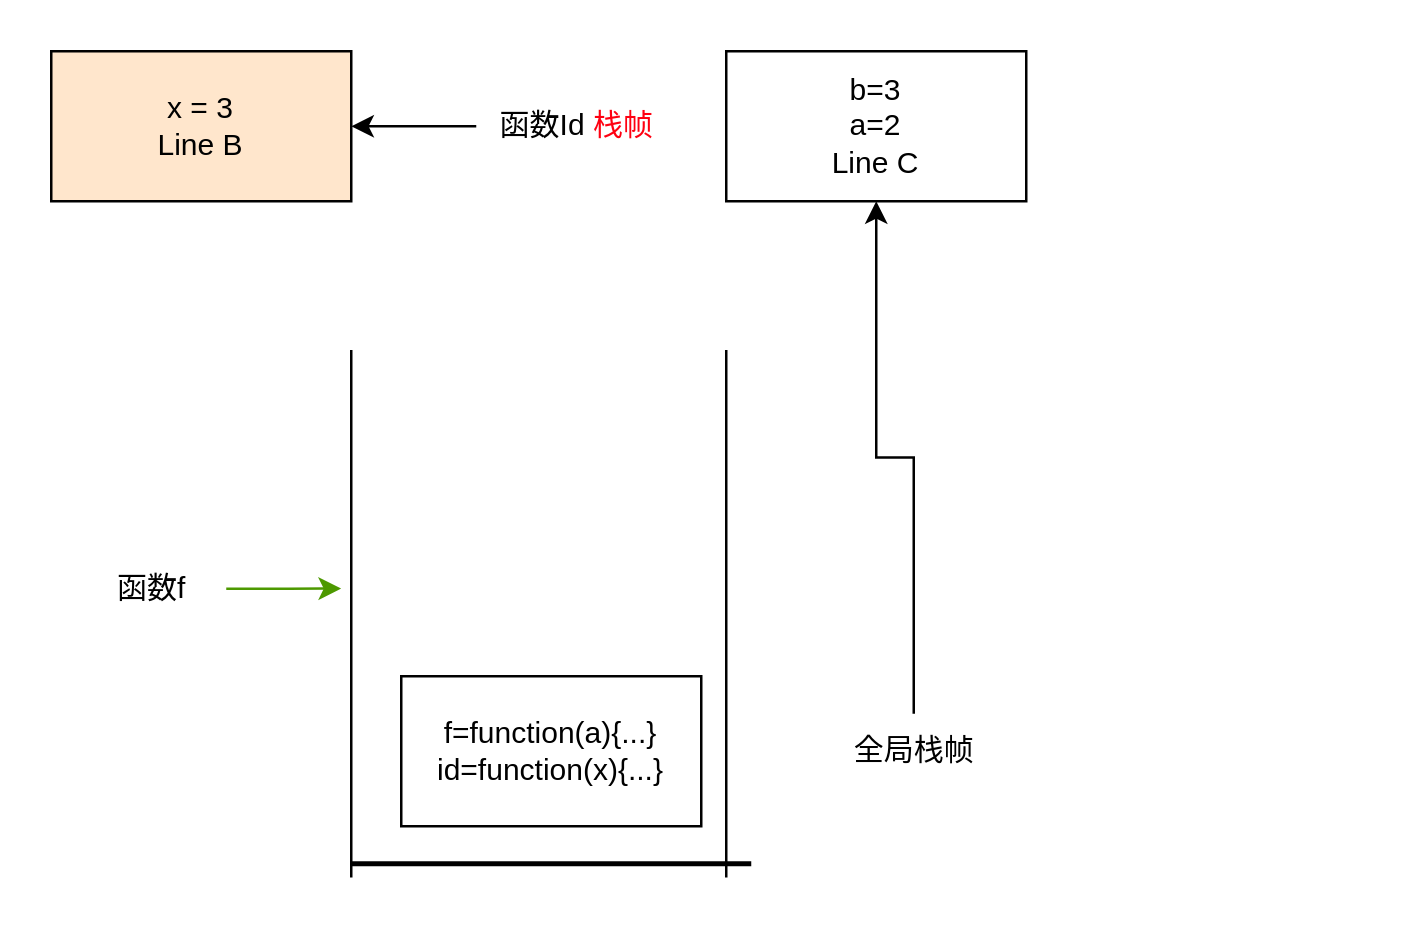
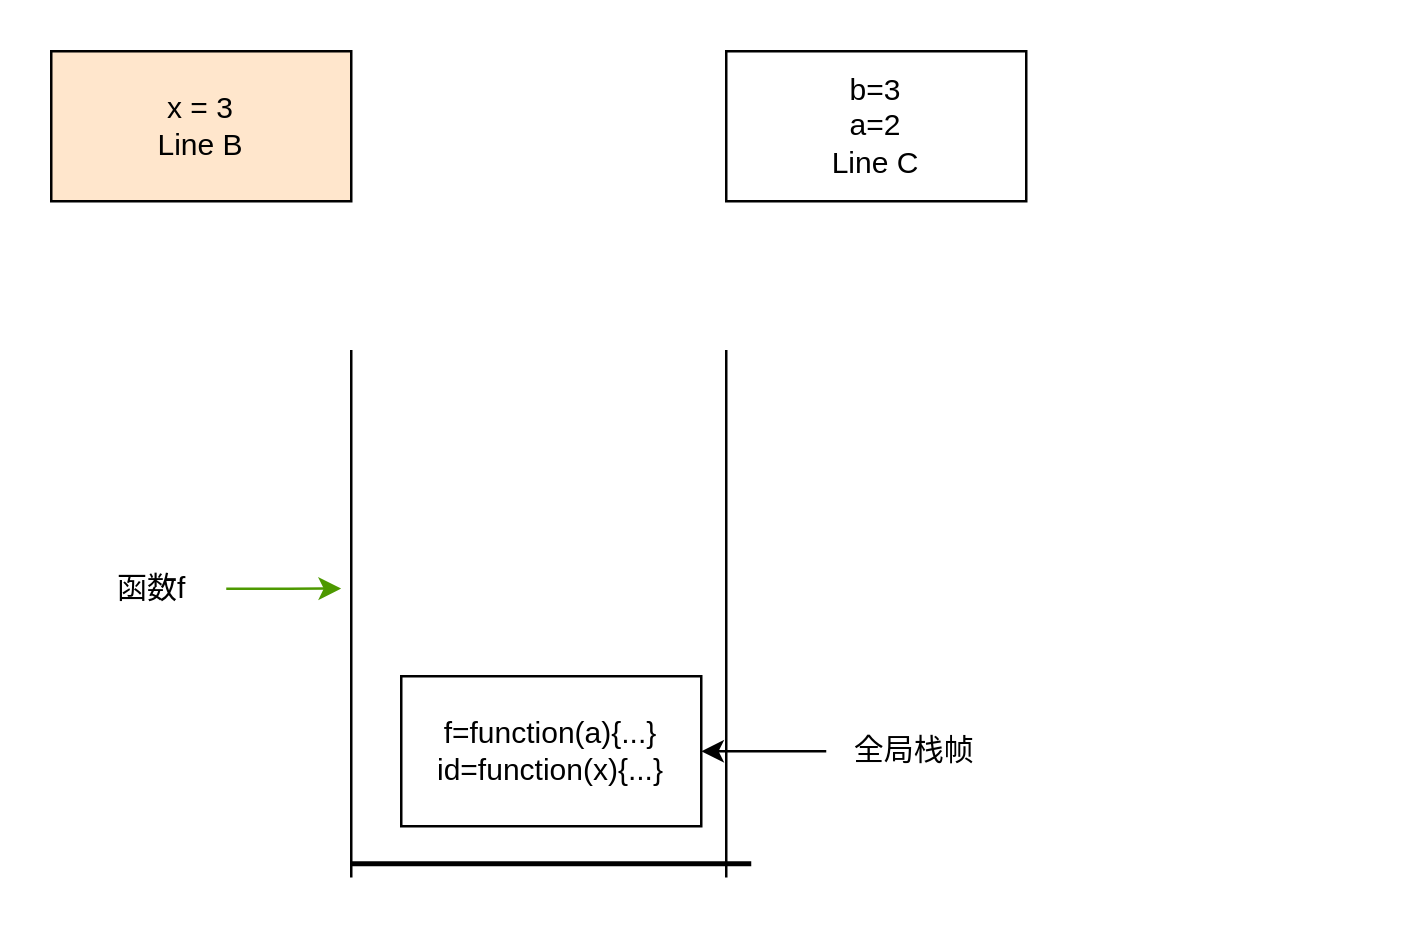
edge "函数Id 栈帧" -> "x = 3 Line B": removed
node "函数Id 栈帧": removed
edge "全局栈帧" -> "b=3 a=2 Line C": now "全局栈帧" -> "f=function(a){...} id=function(x){...}"
